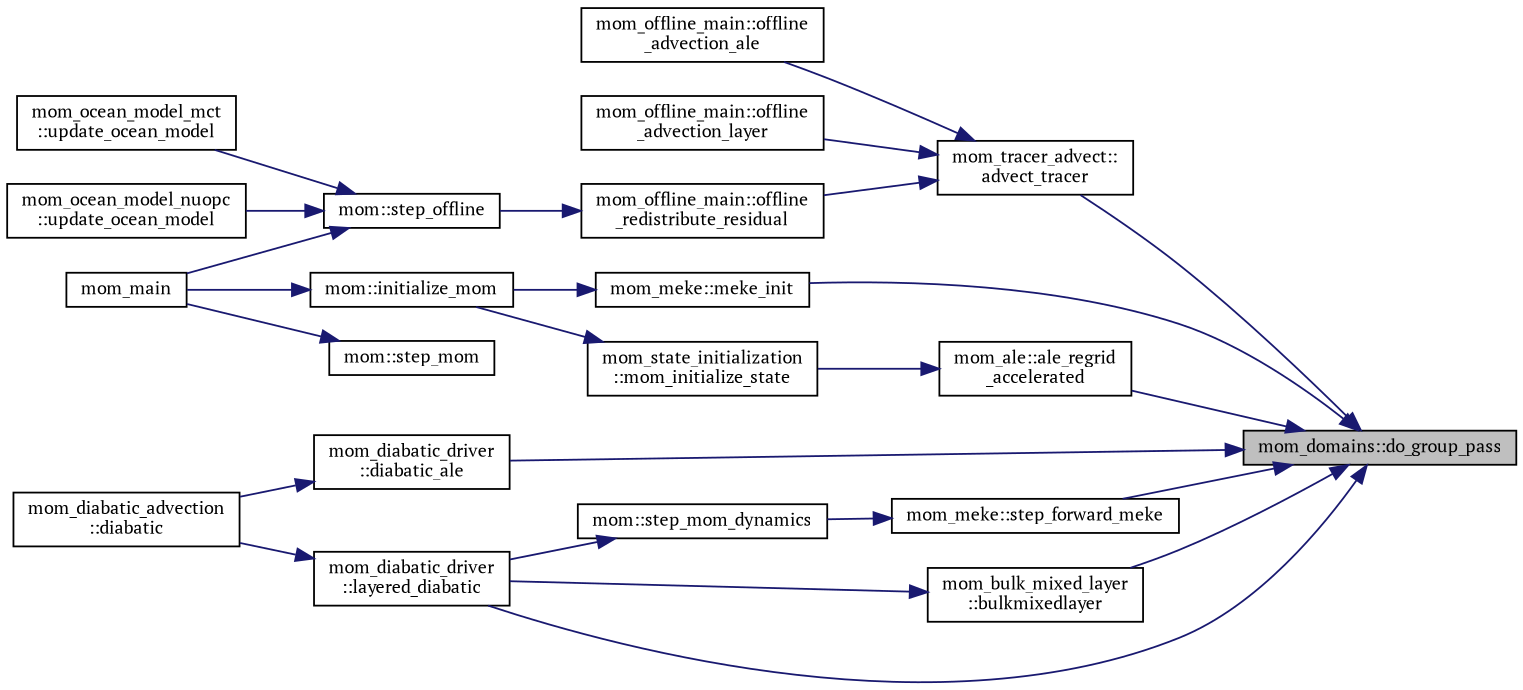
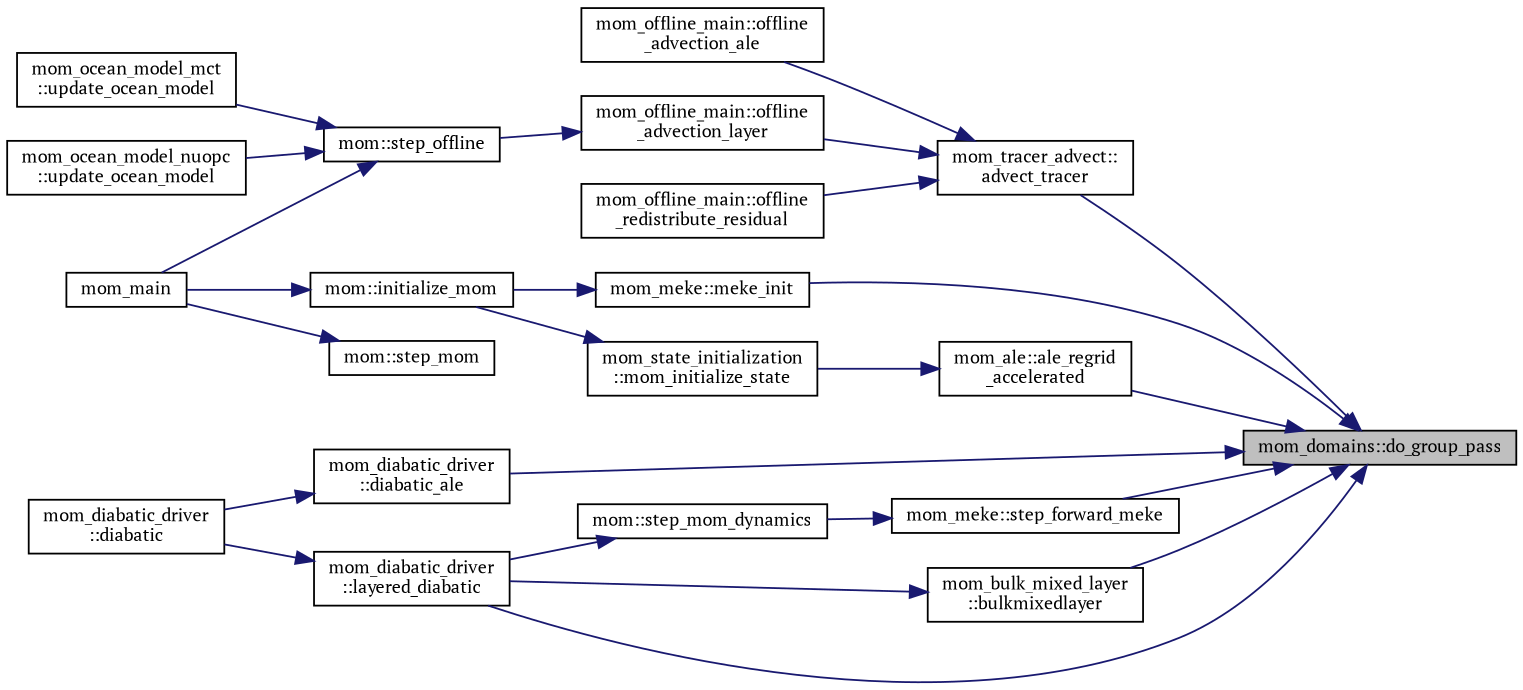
edge "mom::step_offline" -> "mom_offline_main::offline _redistribute_residual": now "mom::step_offline" -> "mom_offline_main::offline _advection_layer"
node "mom_diabatic_advection ::diabatic": label "mom_diabatic_advection ::diabatic" -> "mom_diabatic_driver ::diabatic"
